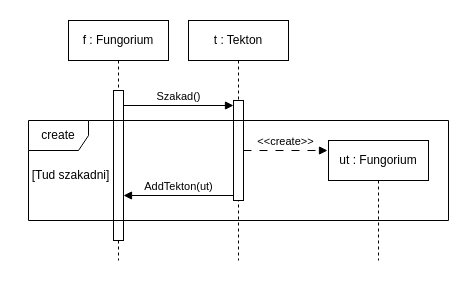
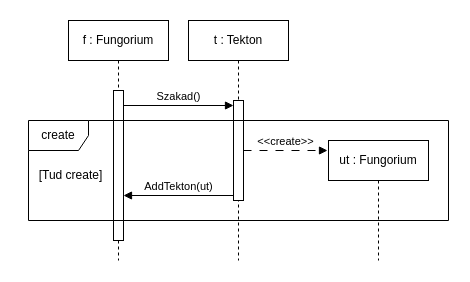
node "[Tud szakadni]": label "[Tud szakadni]" -> "[Tud create]"
